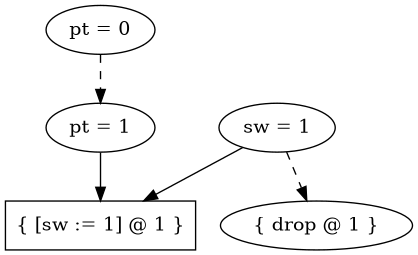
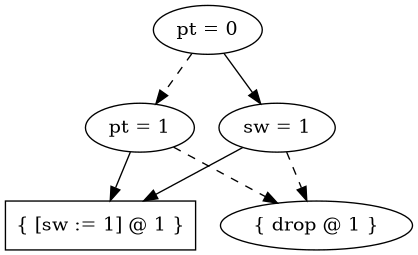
edge "pt = 0" -> "sw = 1": added
edge "pt = 1" -> "{ drop @ 1 }": added
